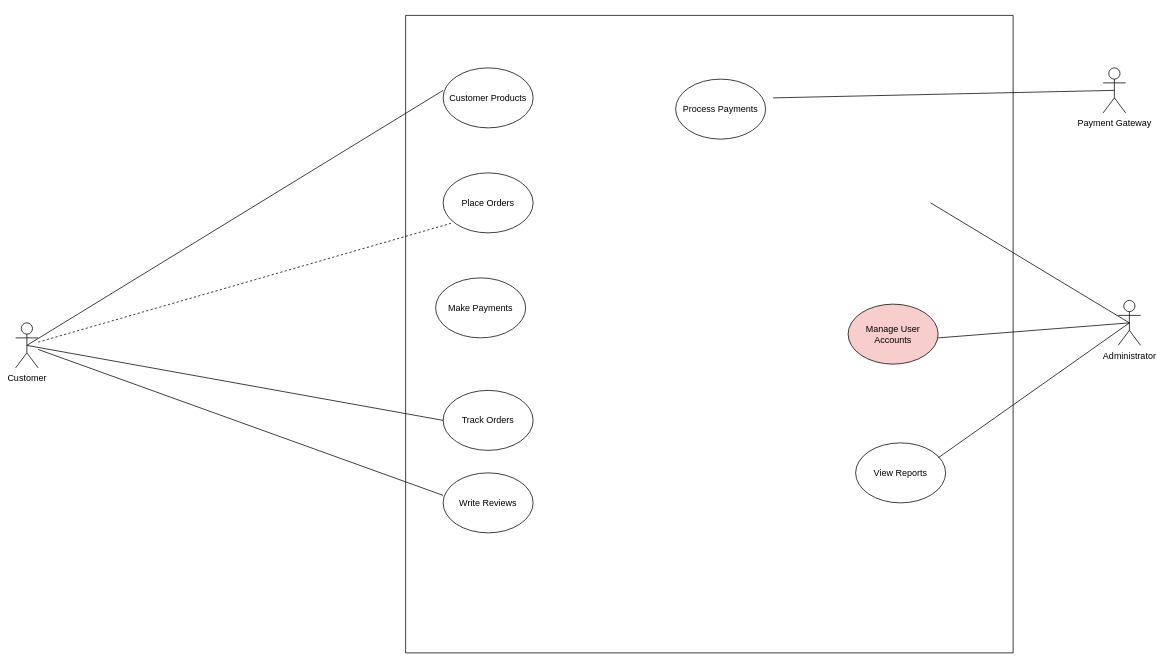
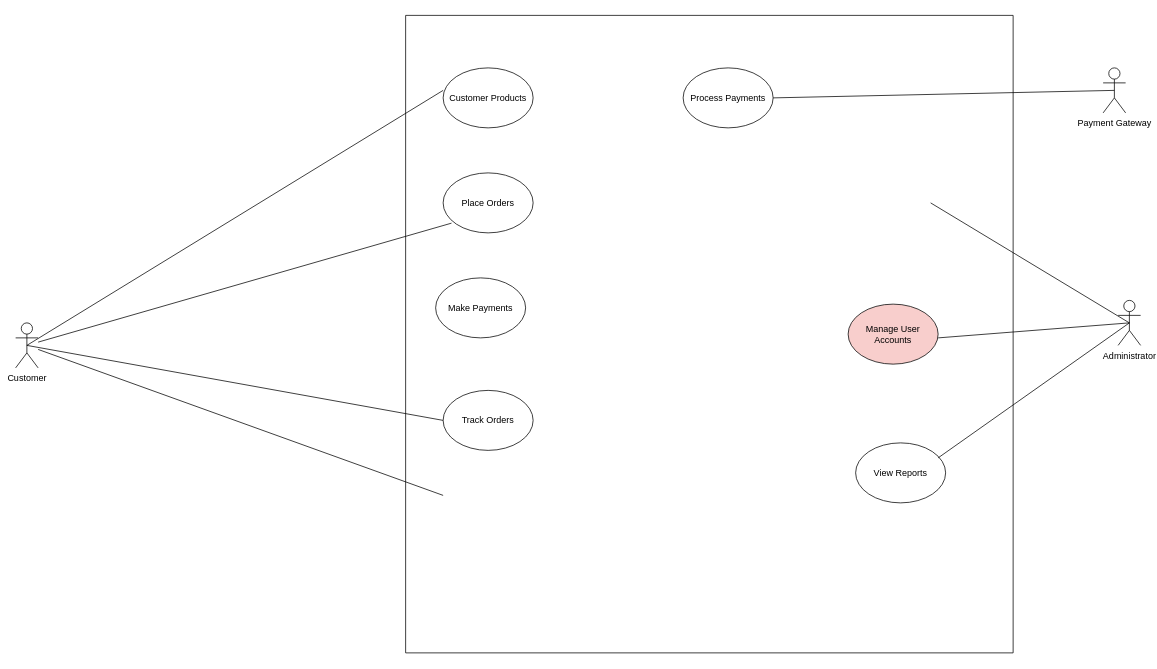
node "Process Payments": moved (720, 109) -> (728, 98)
edge "Place Orders" -- "Customer": style dashed -> solid
node "Write Reviews": removed
